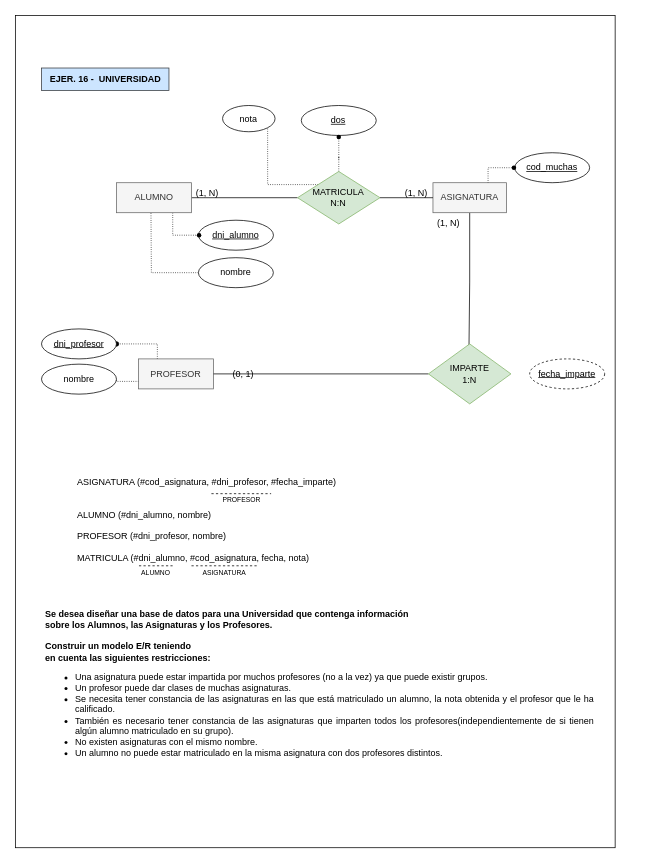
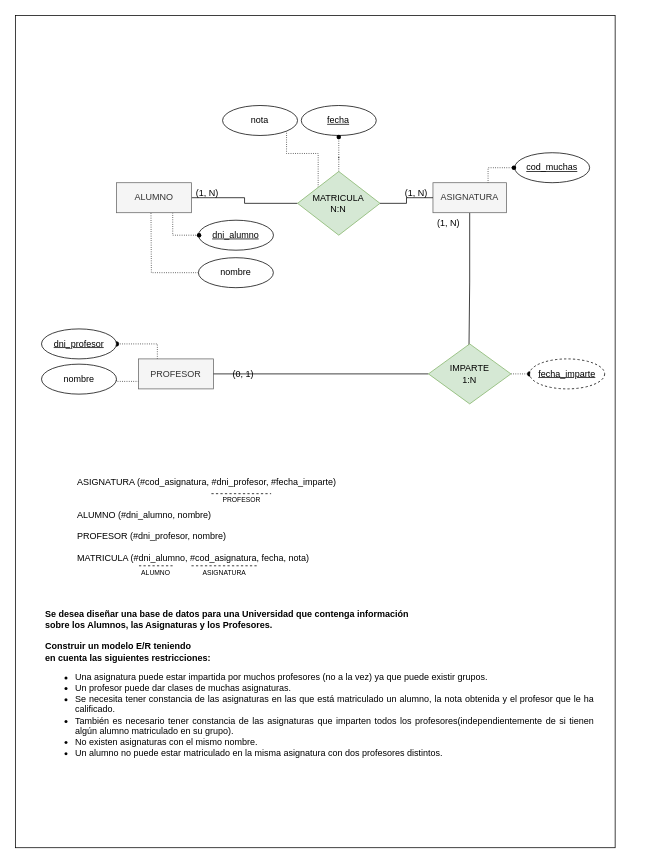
node "EJER. 16 - UNIVERSIDAD": removed
node "nota": size 53x26 -> 75x30
node "dos": label "dos" -> "fecha"
node "MATRICULA N:N": size 83x53 -> 83x64
edge "IMPARTE 1:N" -> "fecha_imparte": added
